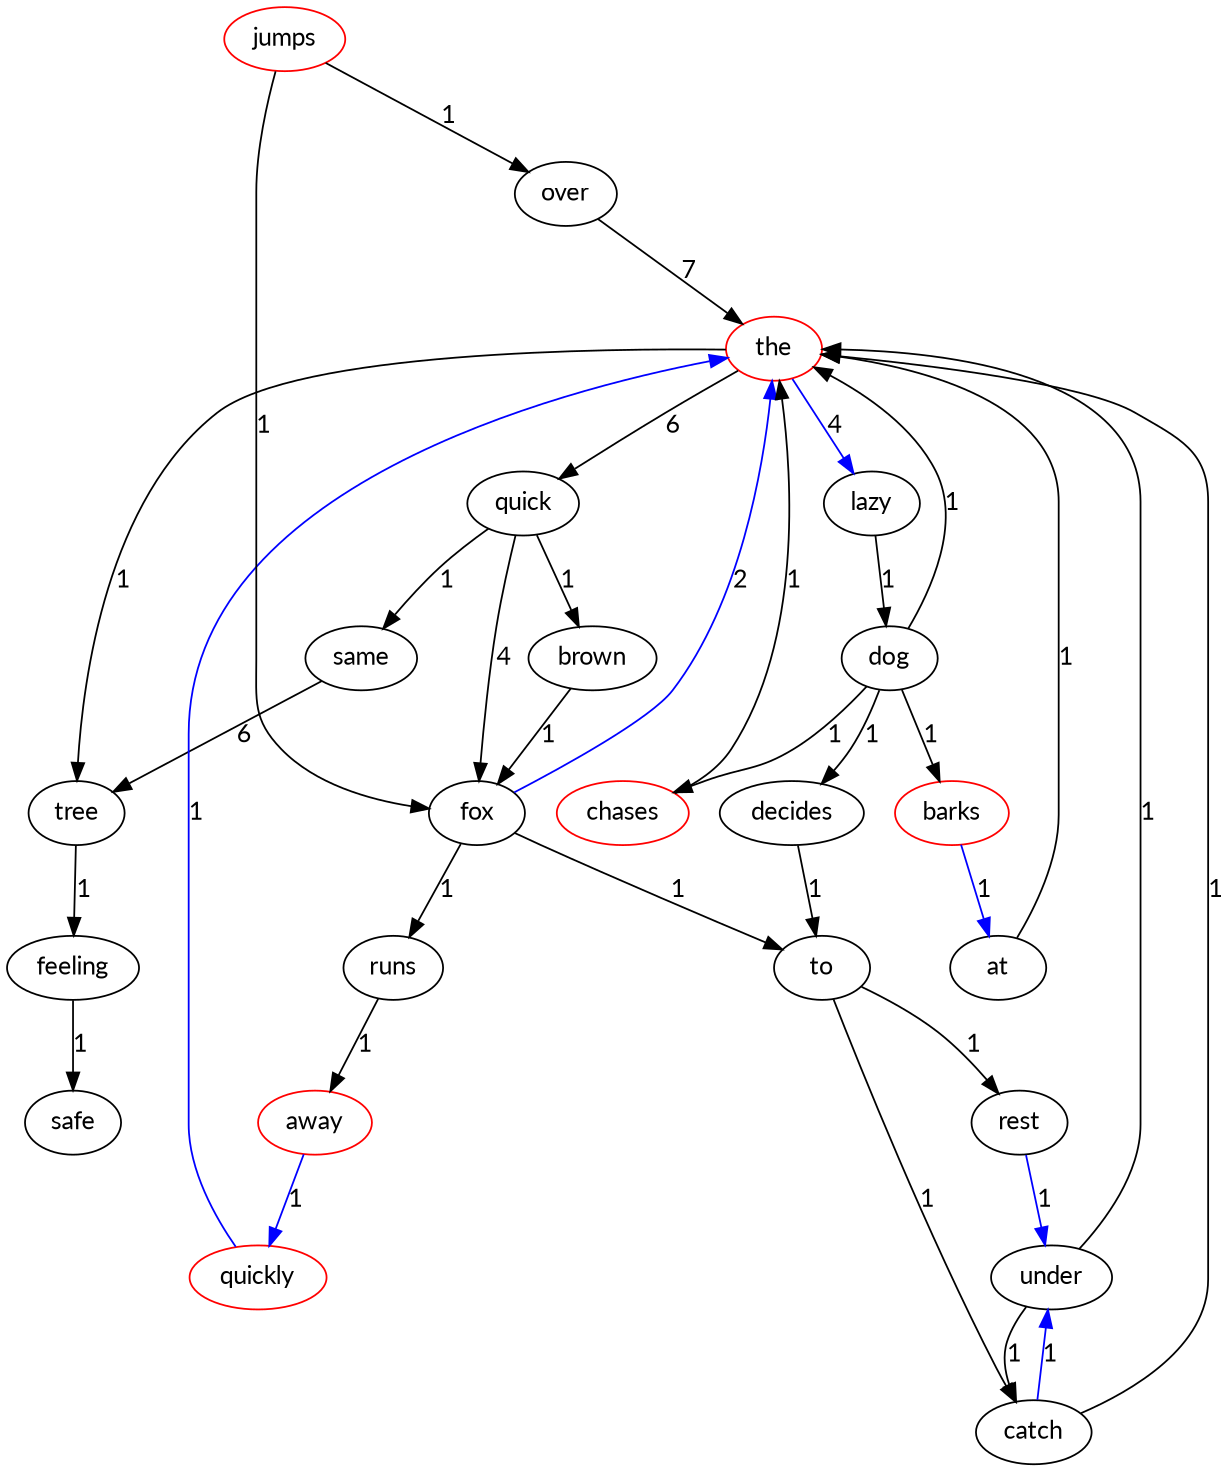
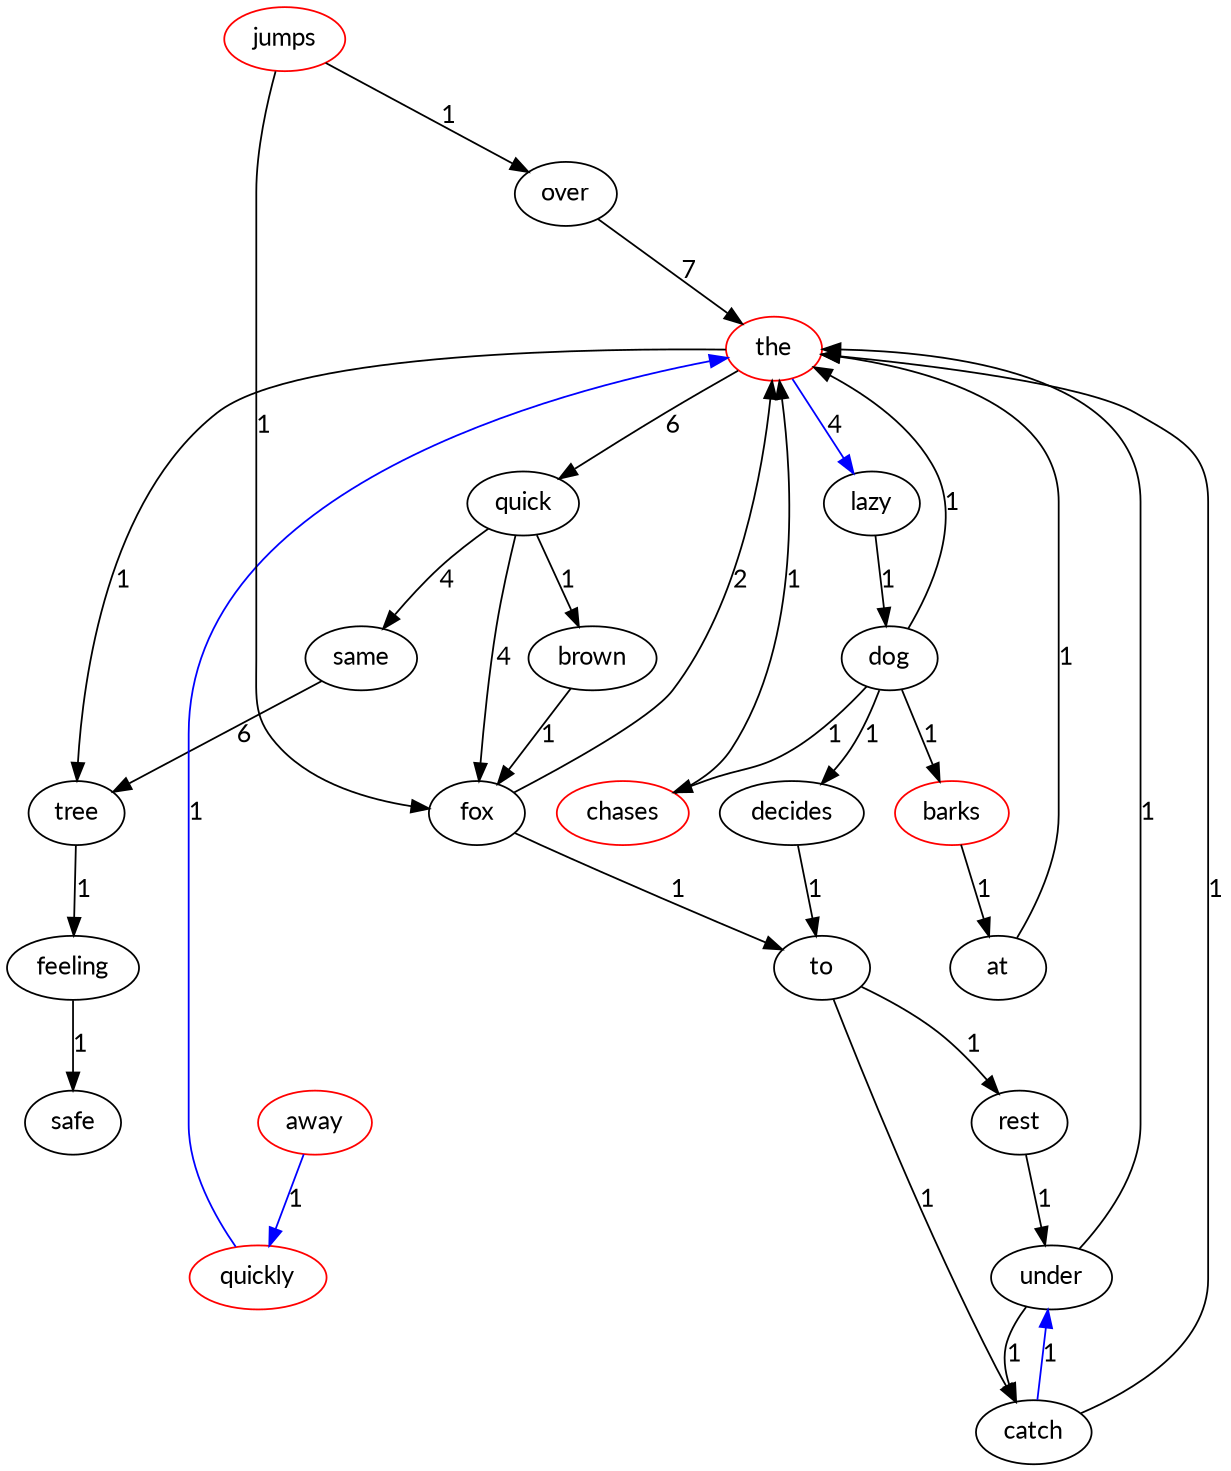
edge "quick" -> "same": label "1" -> "4"
edge "fox" -> "the": color blue -> black
edge "barks" -> "at": color blue -> black
node "runs": removed
edge "rest" -> "under": color blue -> black
